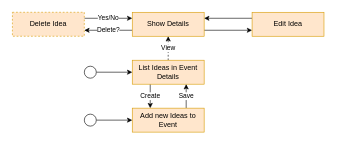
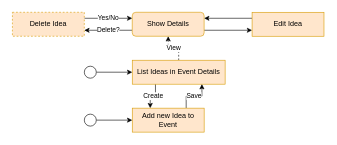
node "Show Details": shape rectangle -> rounded rectangle
node "List Ideas in Event Details": size 72x24 -> 93x24
node "Add new Ideas to Event": label "Add new Ideas to Event" -> "Add new Idea to Event"
